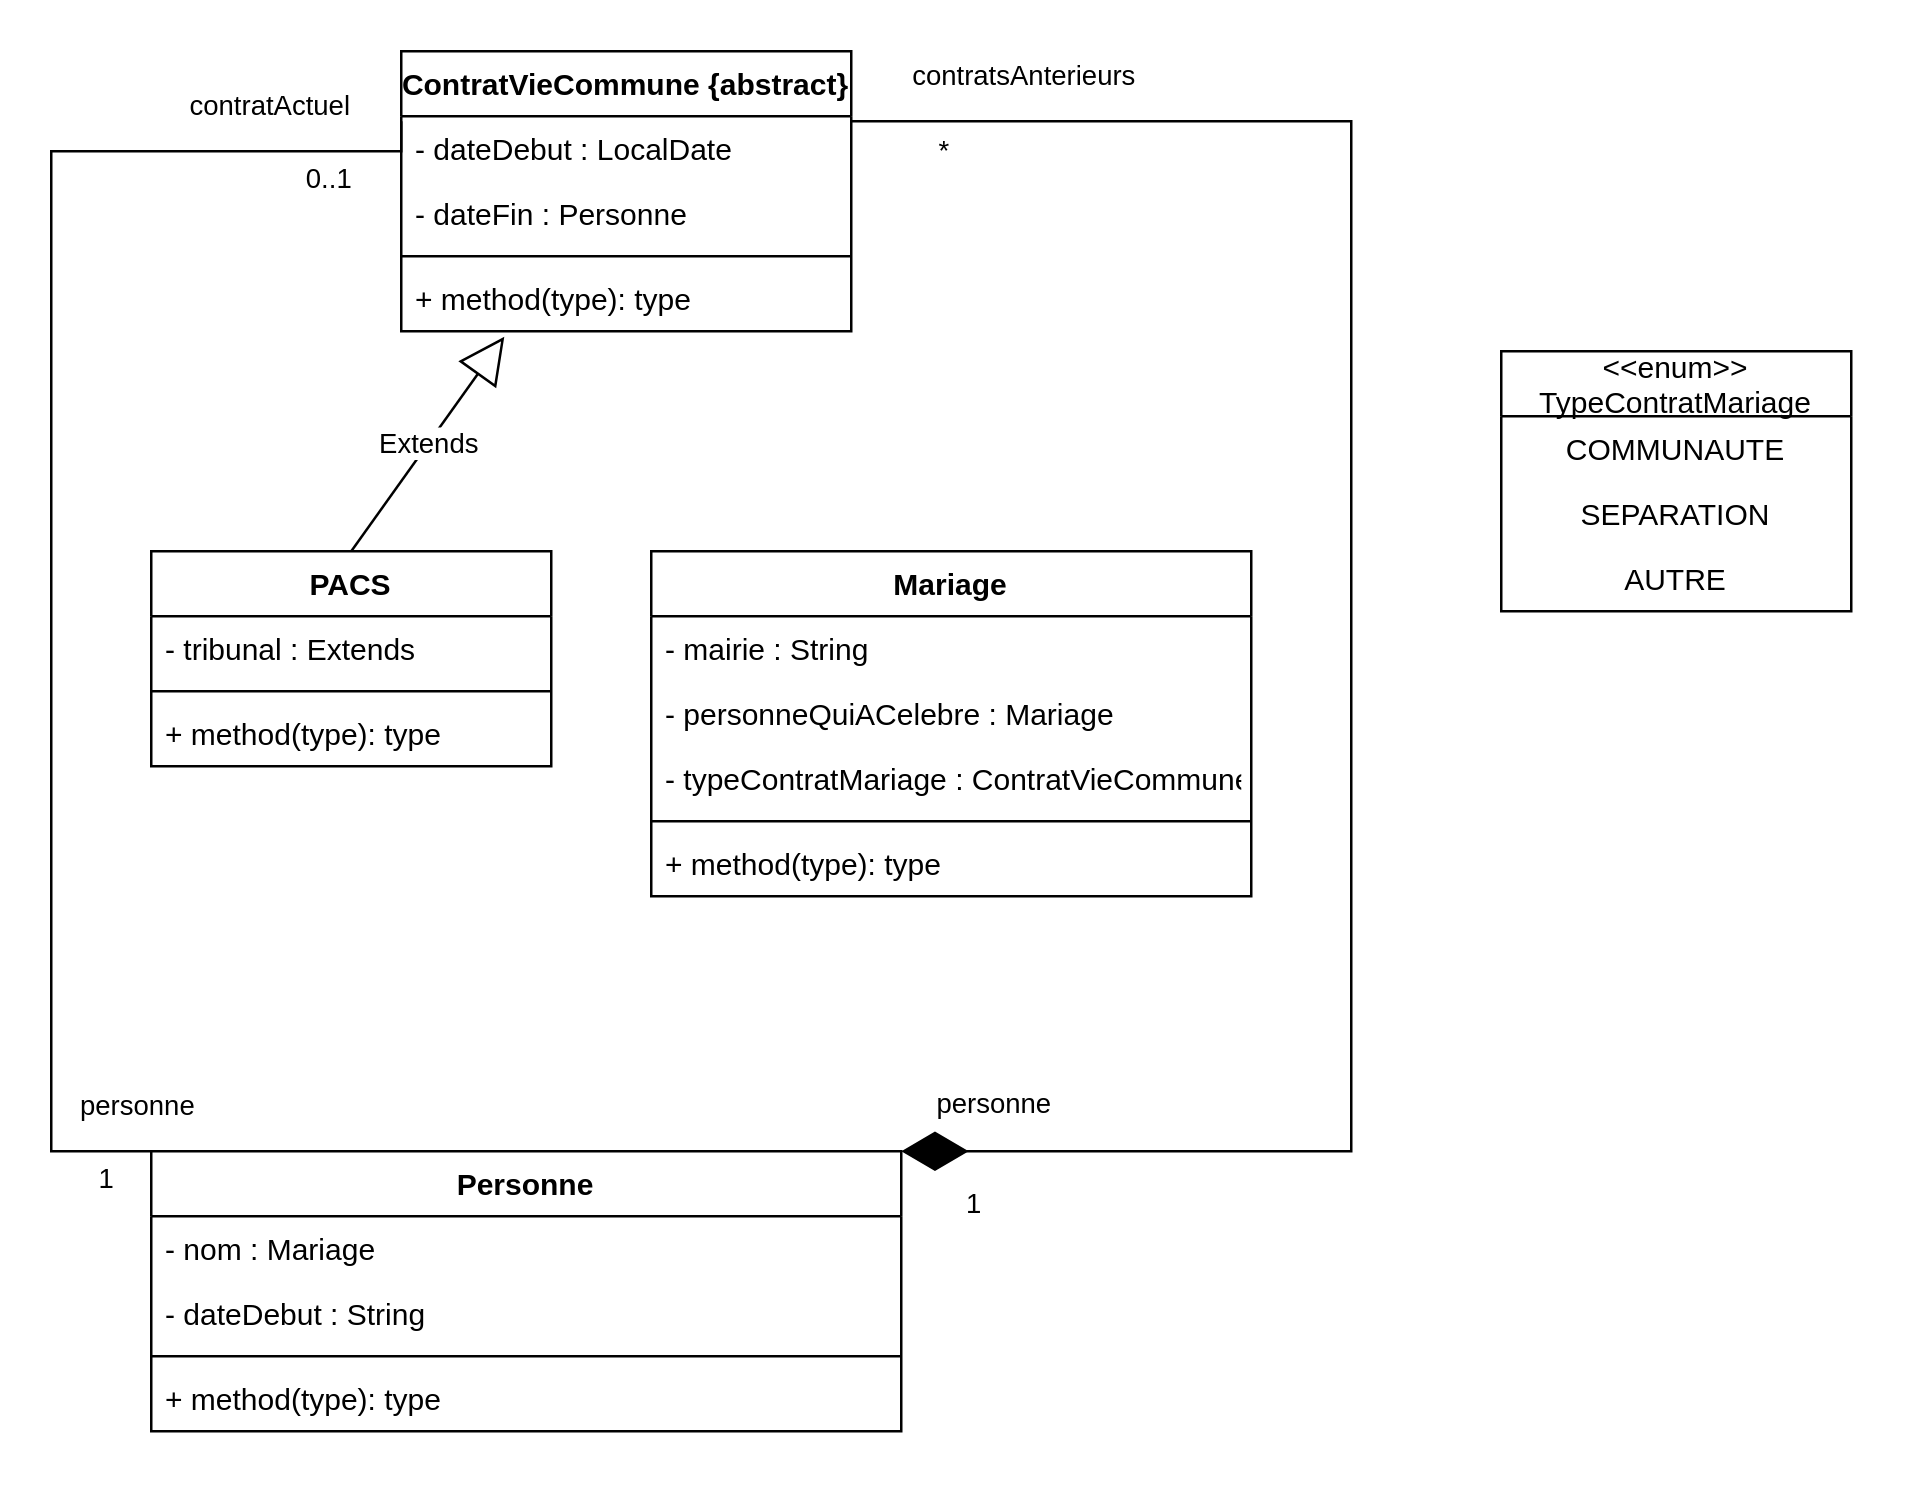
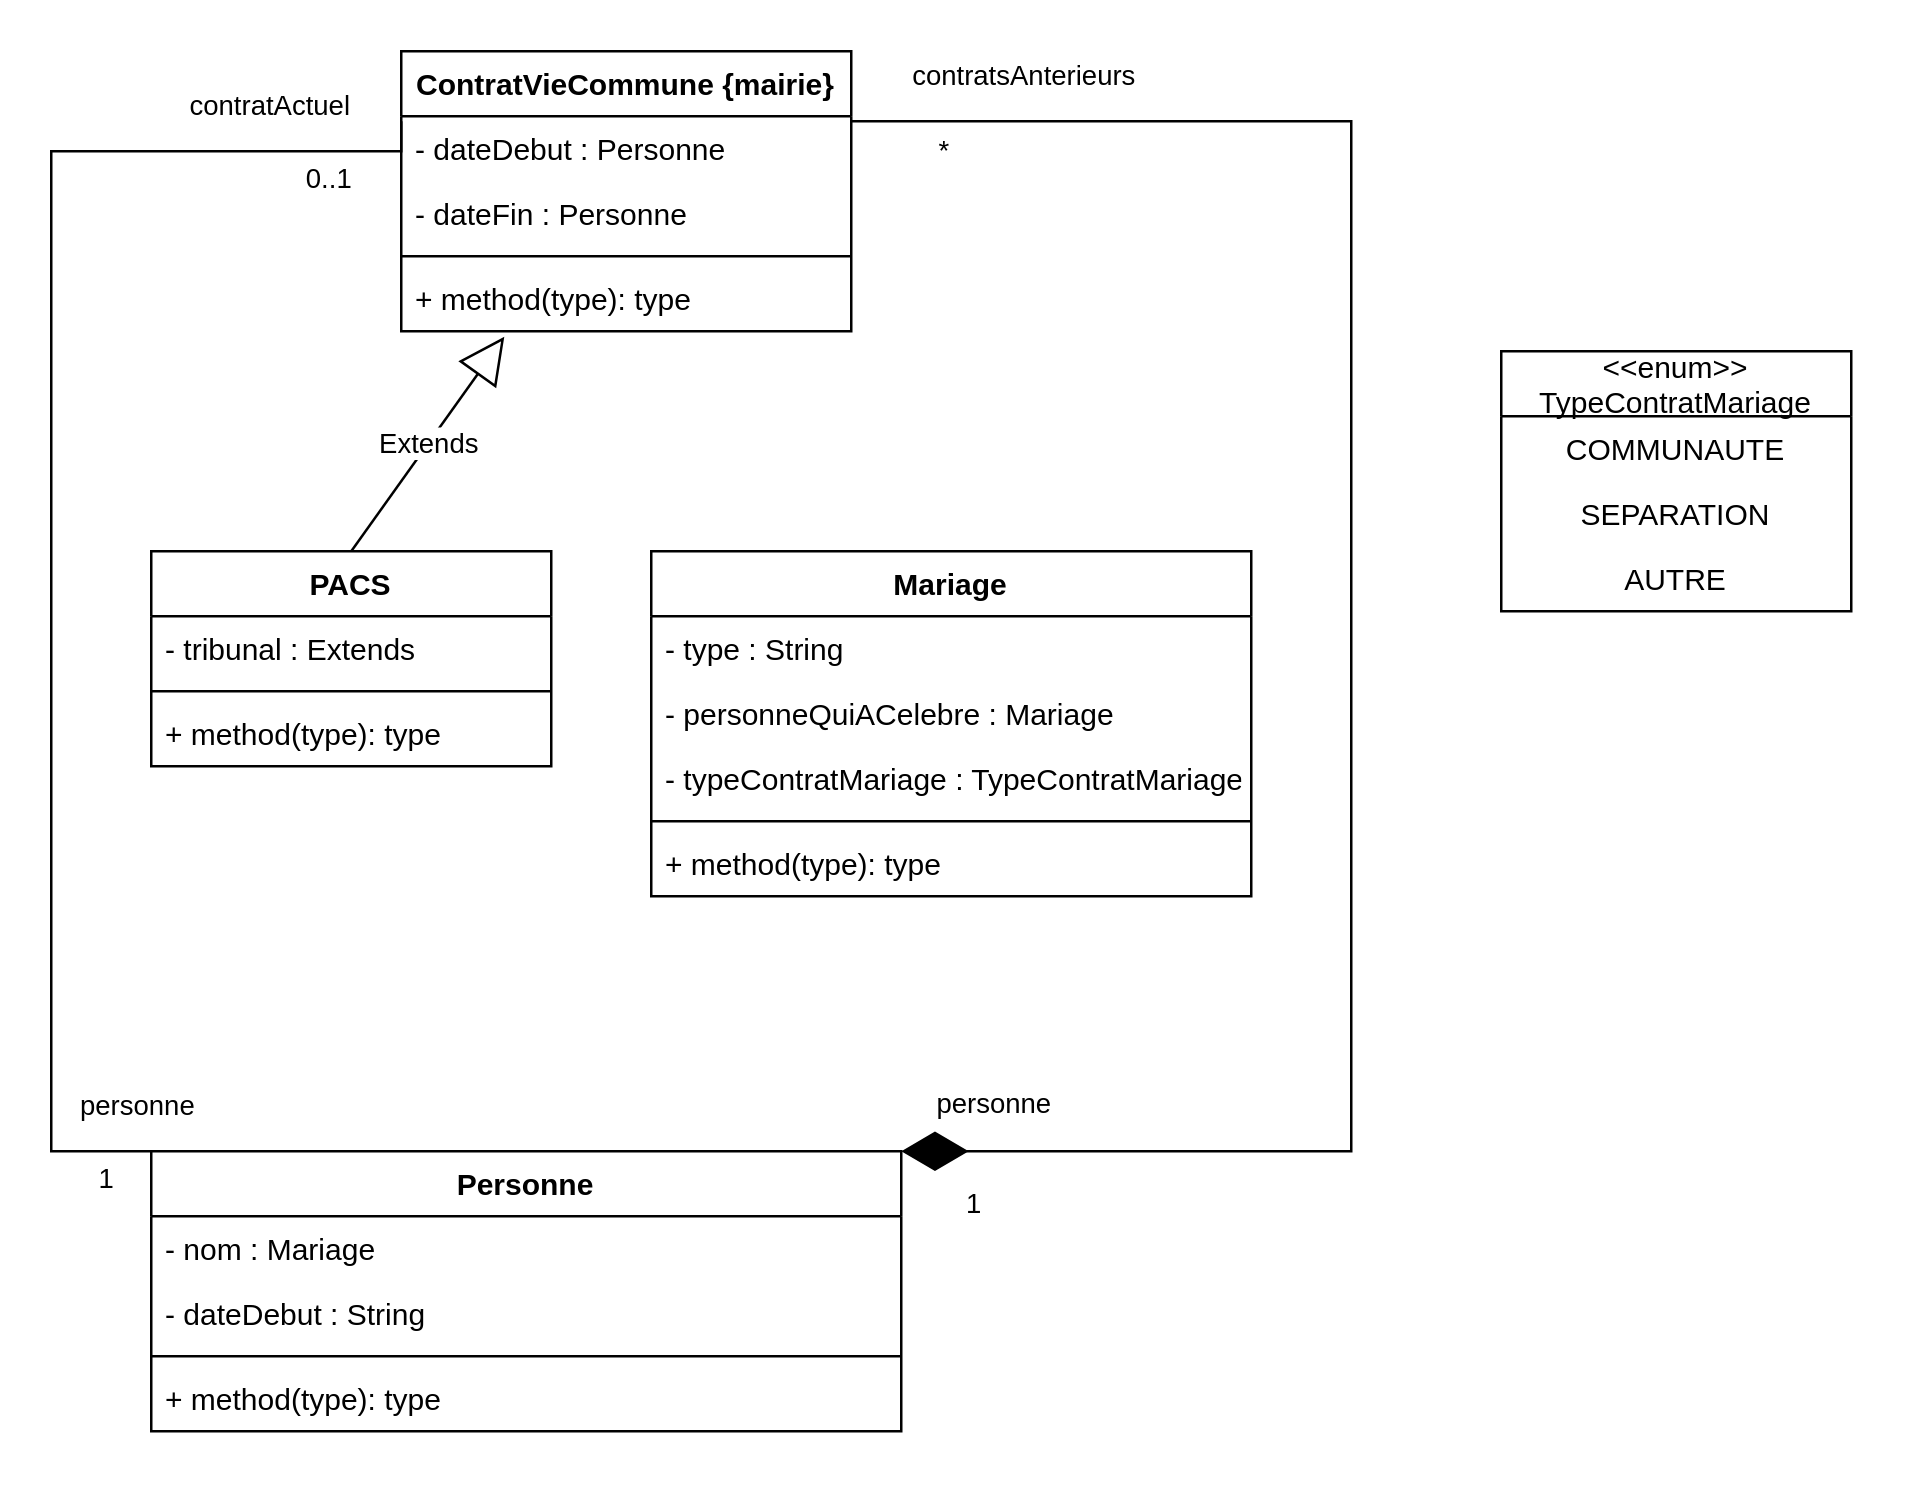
node "ContratVieCommune {abstract}": label "ContratVieCommune {abstract}" -> "ContratVieCommune {mairie}"
node "- dateDebut : LocalDate": label "- dateDebut : LocalDate" -> "- dateDebut : Personne"
node "- mairie : String": label "- mairie : String" -> "- type : String"
node "- typeContratMariage : ContratVieCommune": label "- typeContratMariage : ContratVieCommune" -> "- typeContratMariage : TypeContratMariage"
